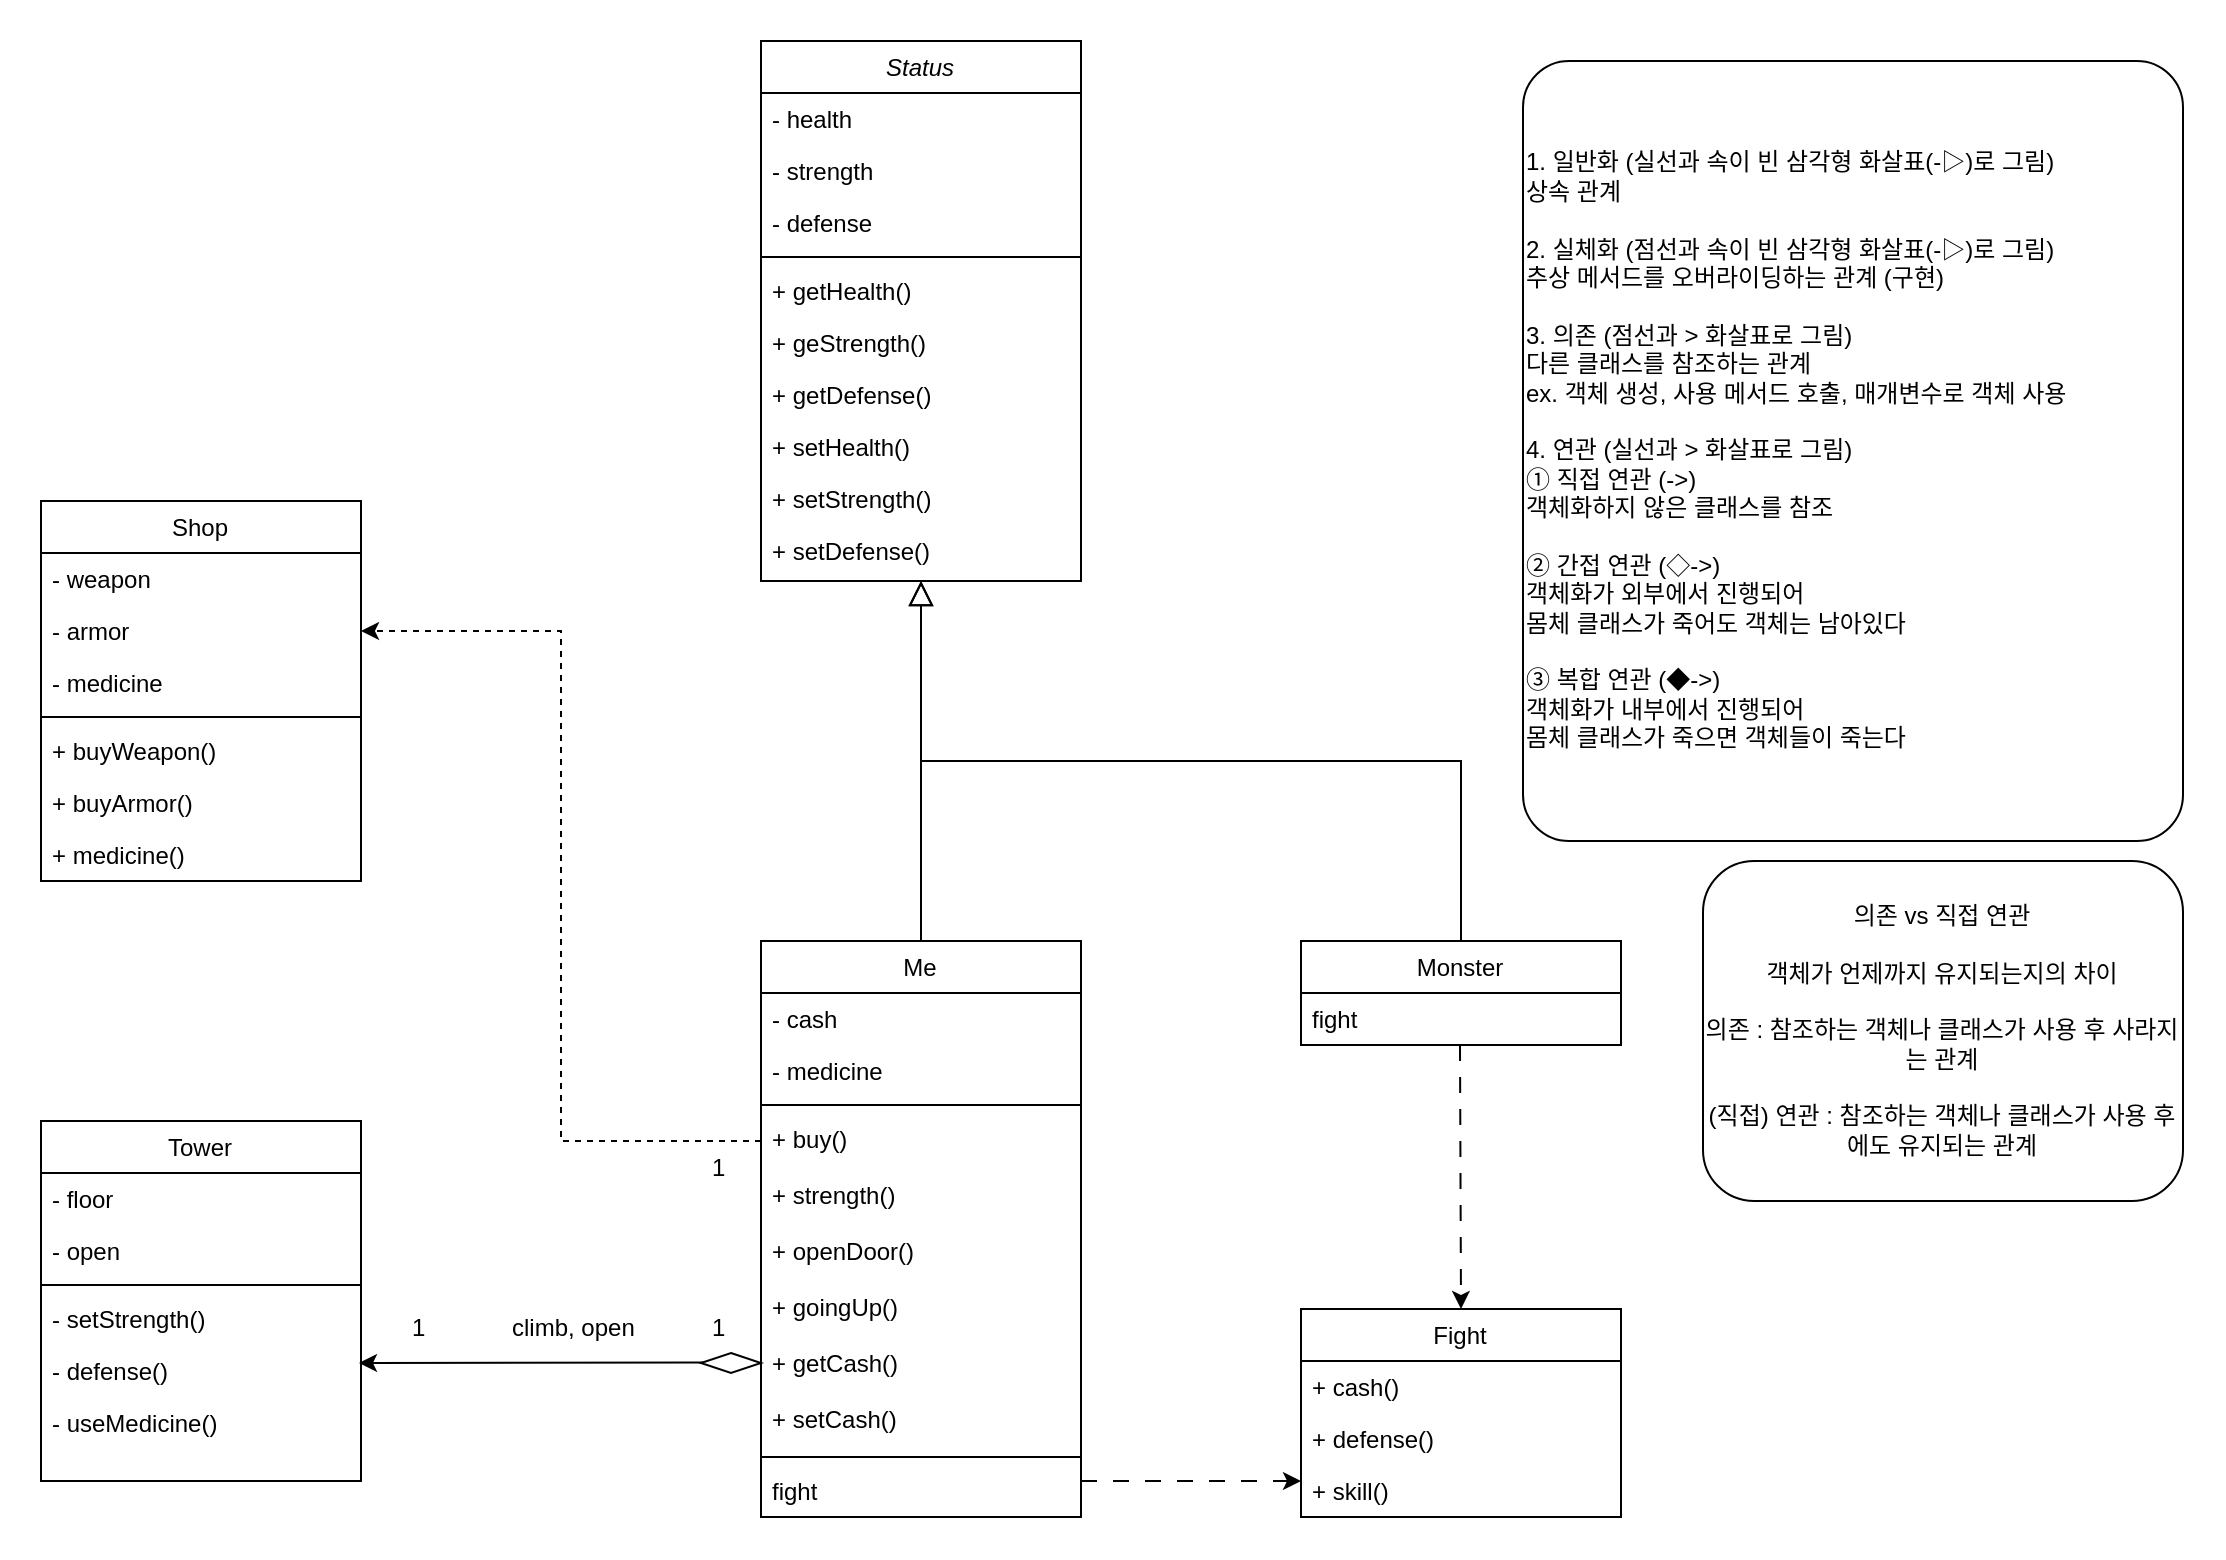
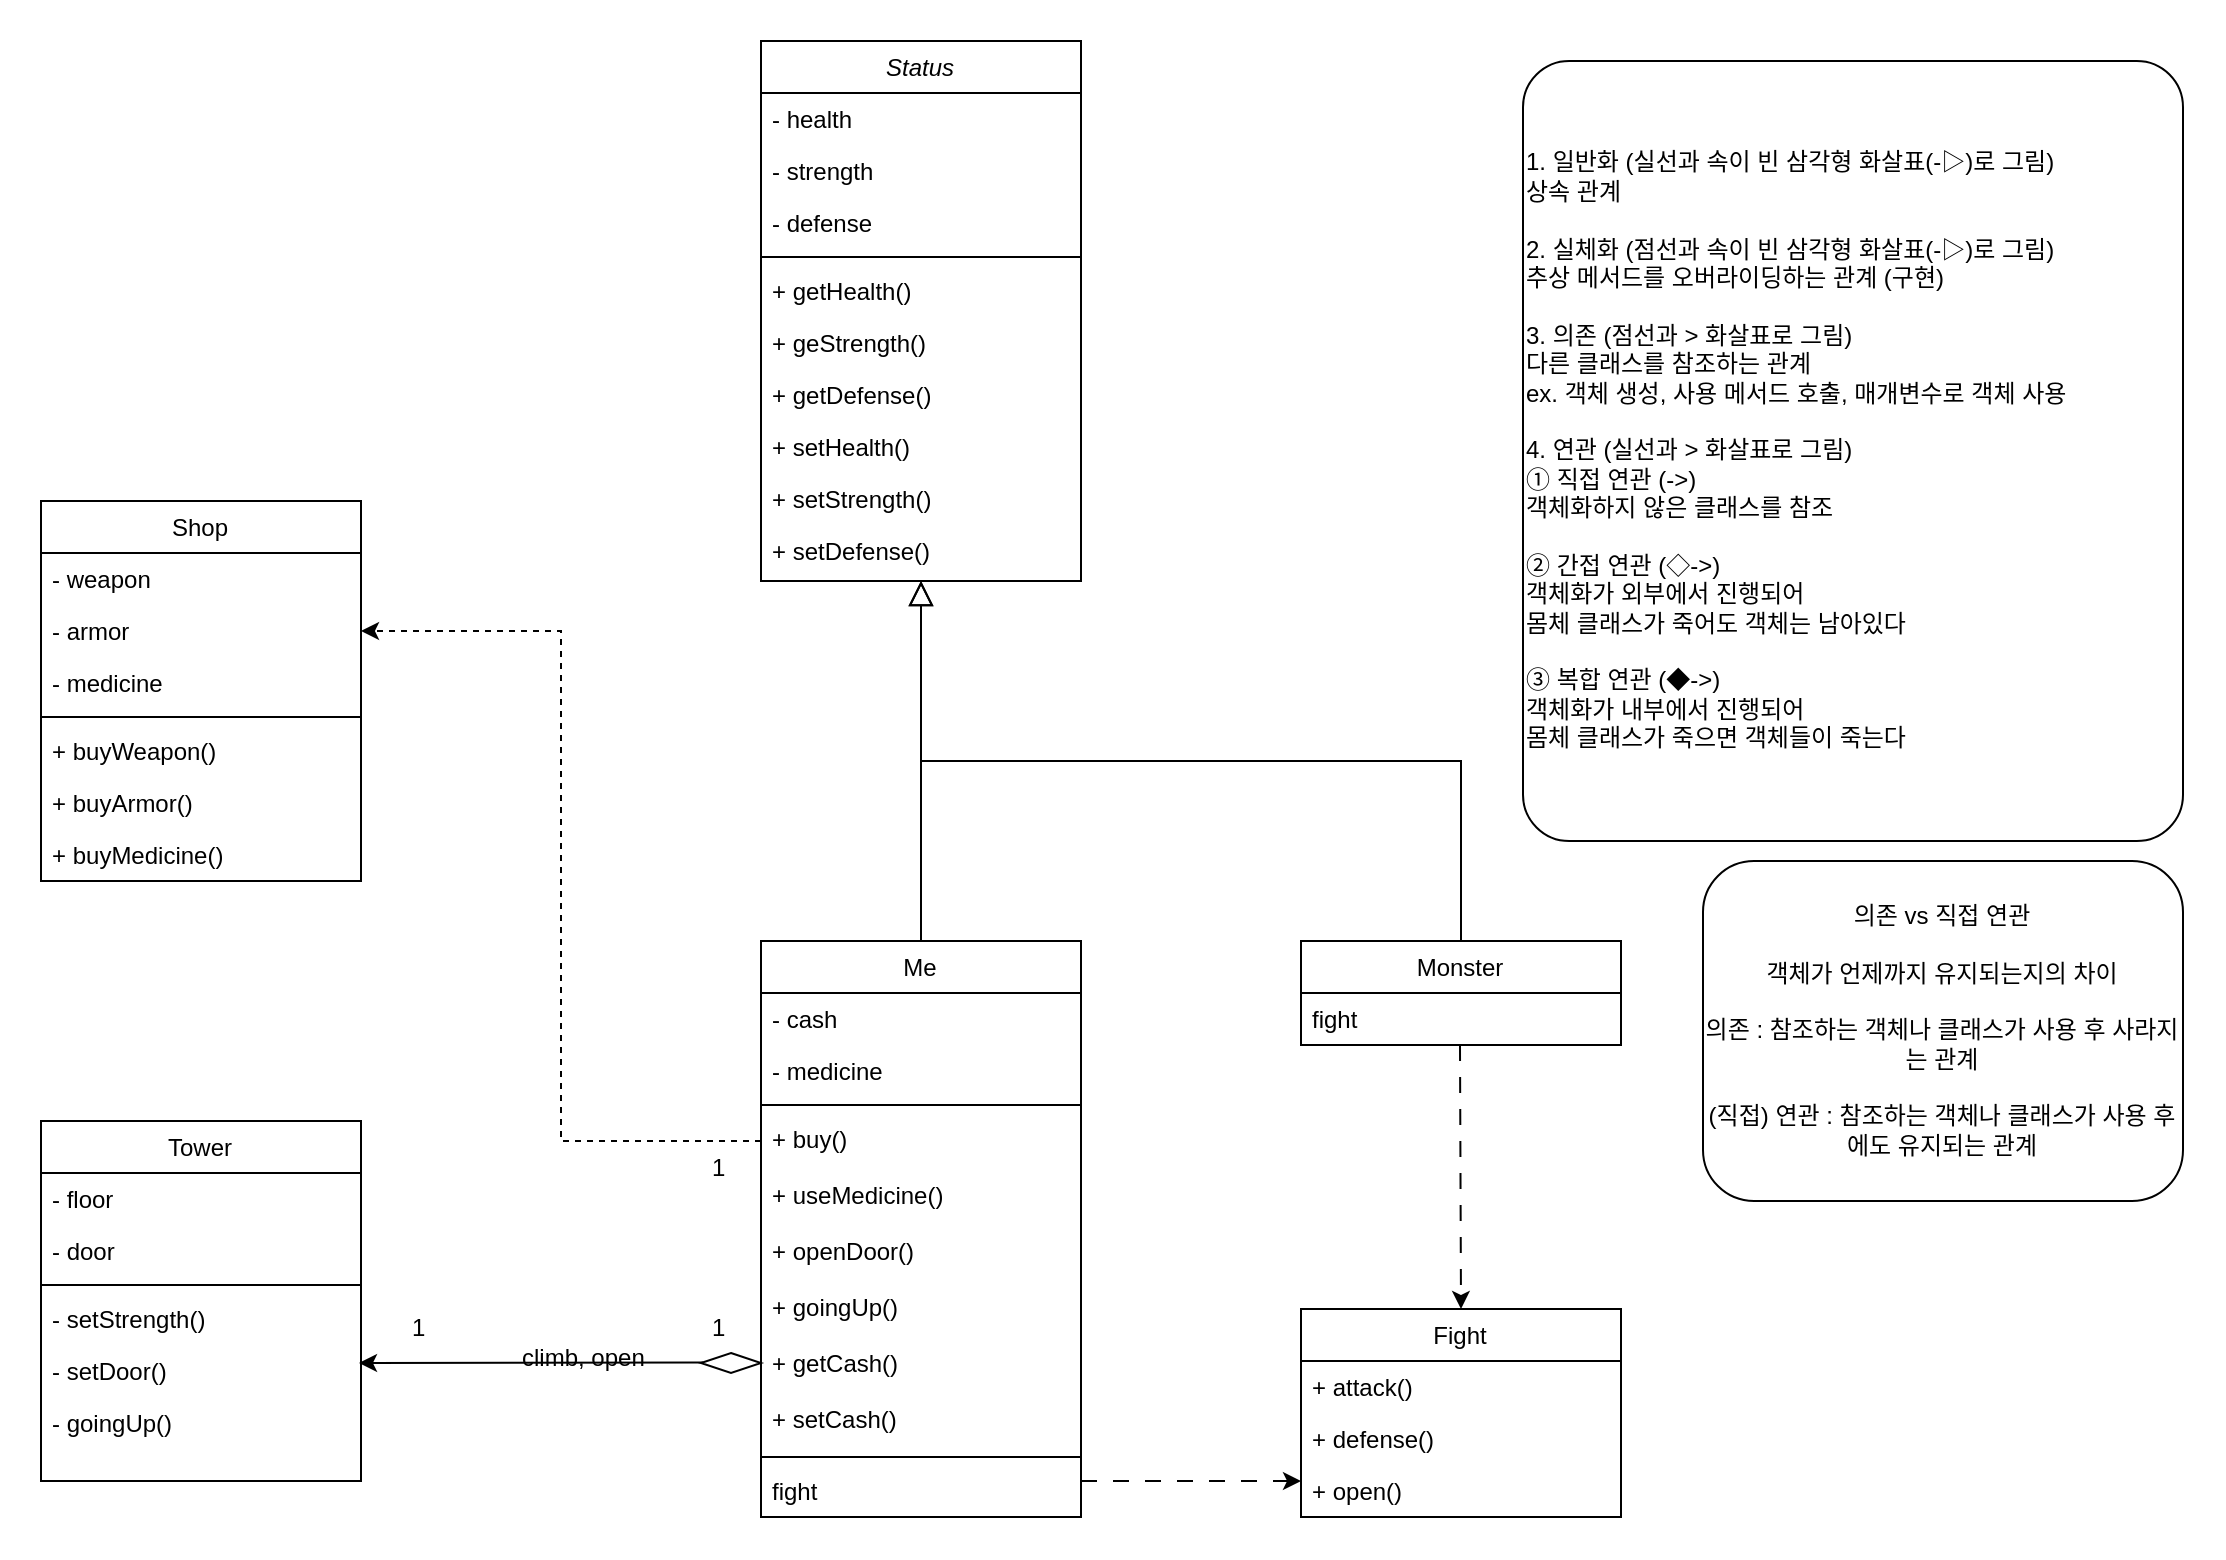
node "+ medicine()": label "+ medicine()" -> "+ buyMedicine()"
node "+ strength()": label "+ strength()" -> "+ useMedicine()"
node "- open": label "- open" -> "- door"
node "climb, open": moved (581, 1327) -> (591, 1357)
node "- defense()": label "- defense()" -> "- setDoor()"
node "+ cash()": label "+ cash()" -> "+ attack()"
node "- useMedicine()": label "- useMedicine()" -> "- goingUp()"
node "+ skill()": label "+ skill()" -> "+ open()"
